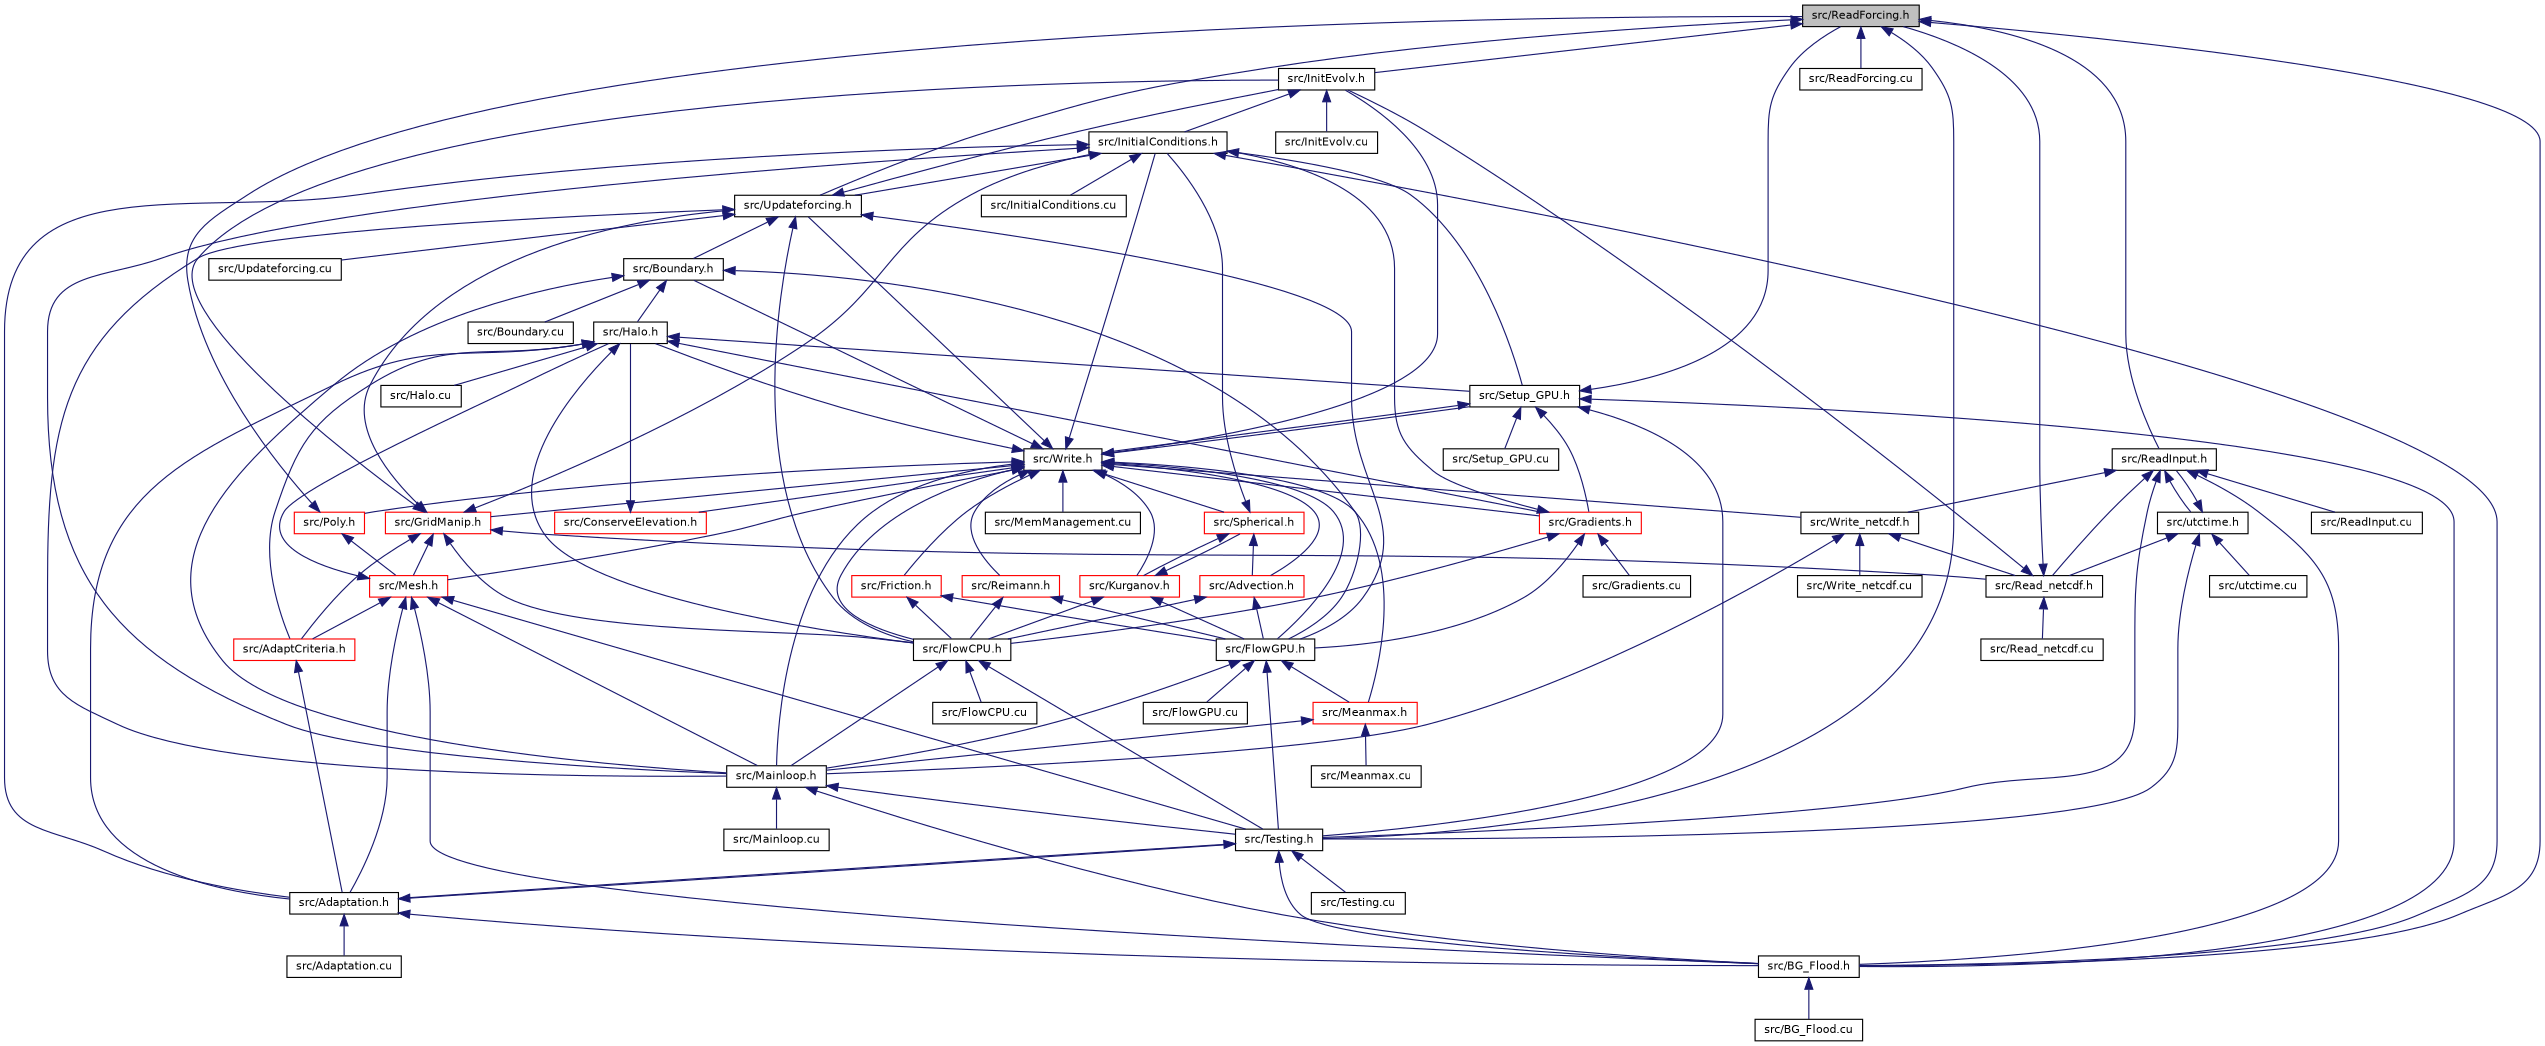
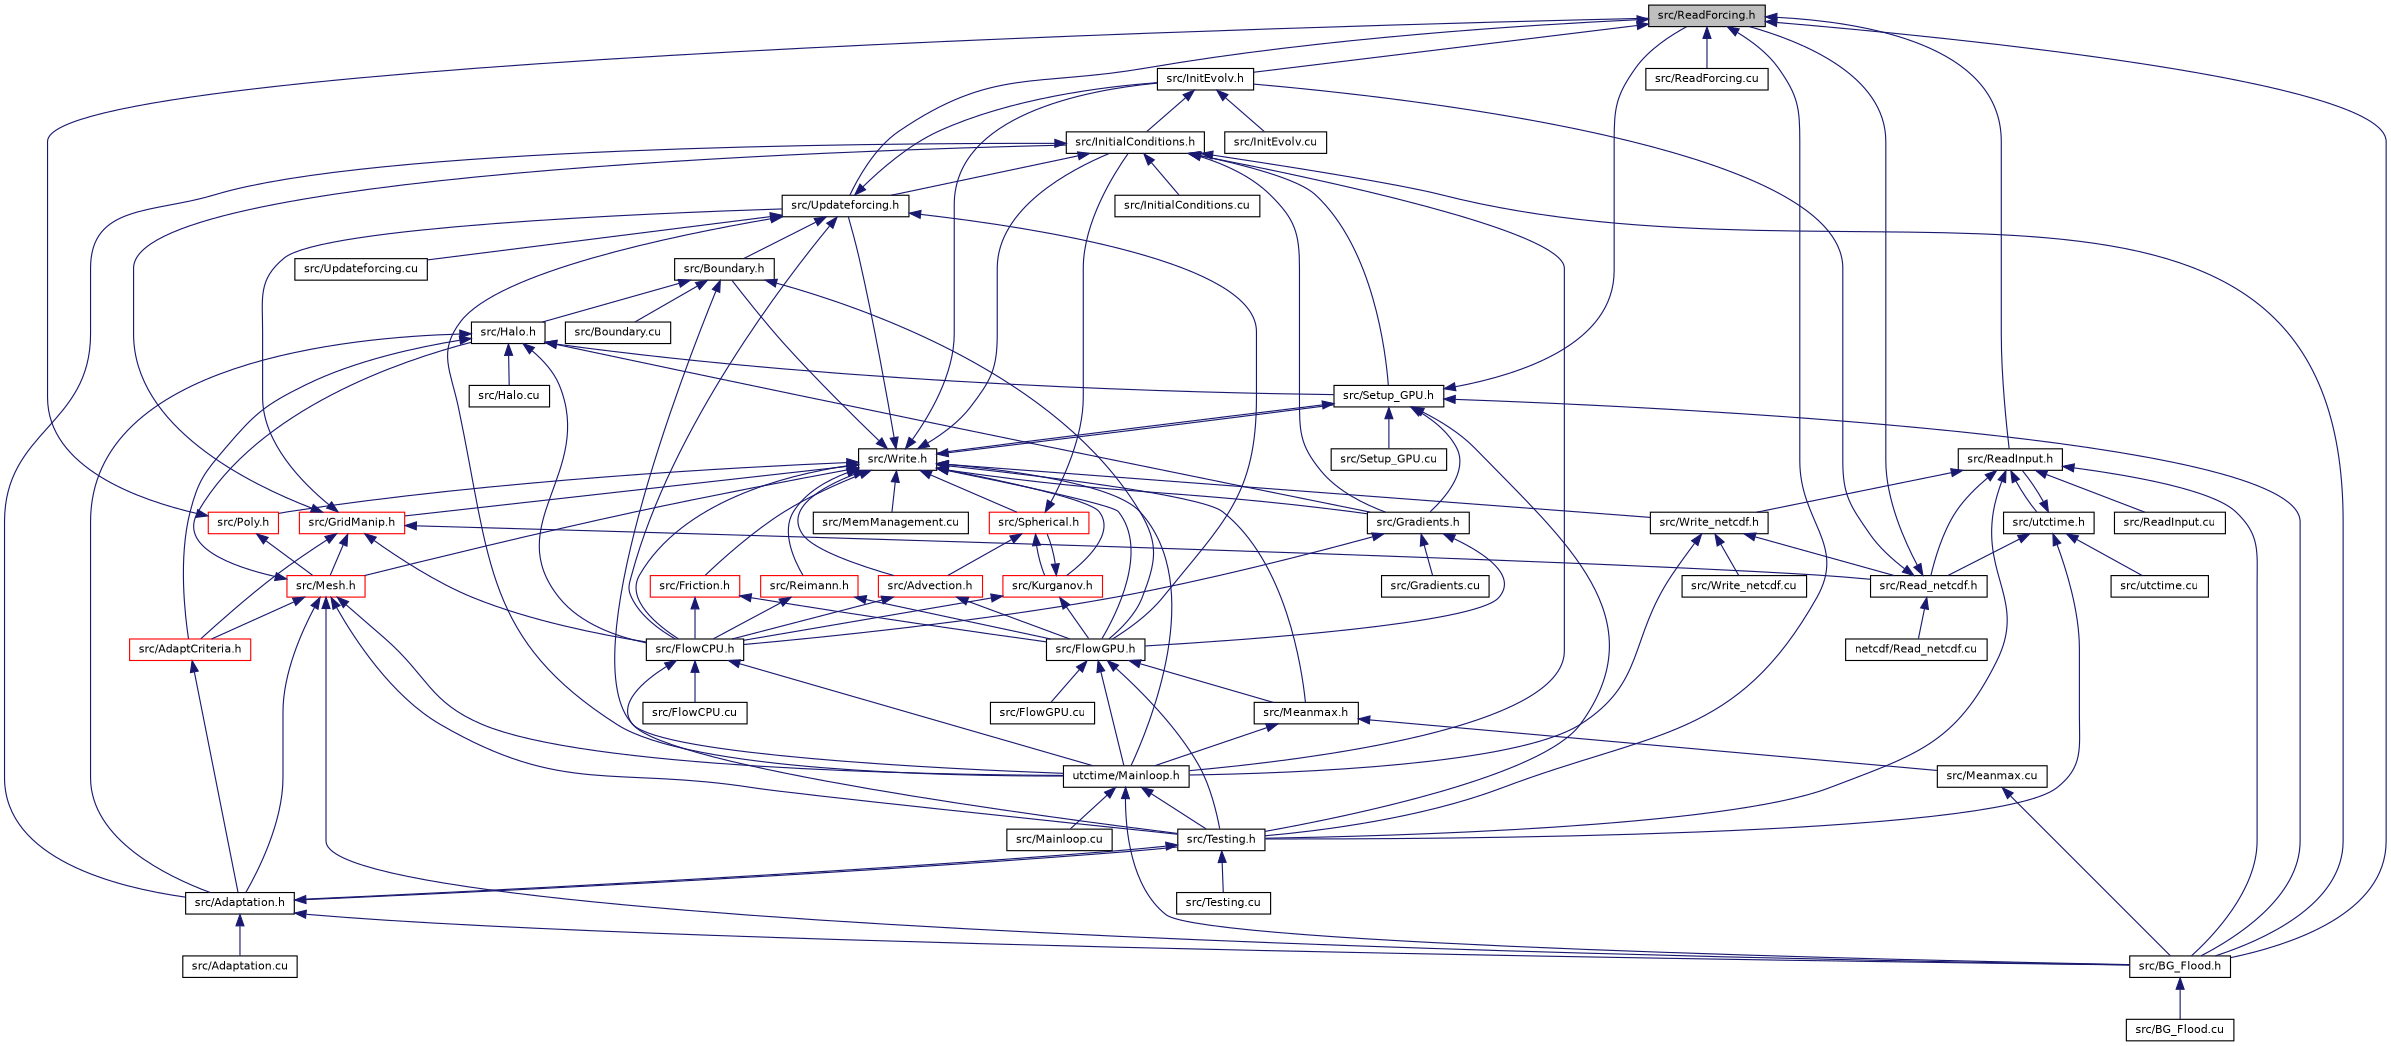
edge "src/InitEvolv.h" -> "src/GridManip.h": removed
edge "src/InitialConditions.h" -> "src/Gradients.h": reversed
edge "src/Halo.h" -> "src/Write.h": removed
node "src/ConserveElevation.h": removed
node "src/Gradients.h": color red -> black
node "src/Read_netcdf.cu": label "src/Read_netcdf.cu" -> "netcdf/Read_netcdf.cu"
node "src/Meanmax.h": color red -> black
node "src/Mainloop.h": label "src/Mainloop.h" -> "utctime/Mainloop.h"
edge "src/BG_Flood.h" -> "src/Testing.h": now "src/BG_Flood.h" -> "src/Meanmax.cu"
